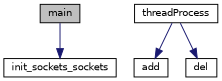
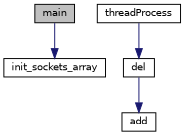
edge "threadProcess" -> "add": now "del" -> "add"
node "init_sockets_sockets": label "init_sockets_sockets" -> "init_sockets_array"
